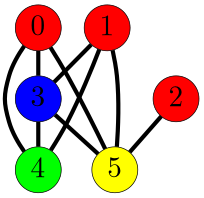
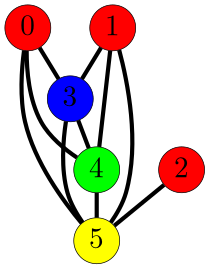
edge "4" -- "5": added
